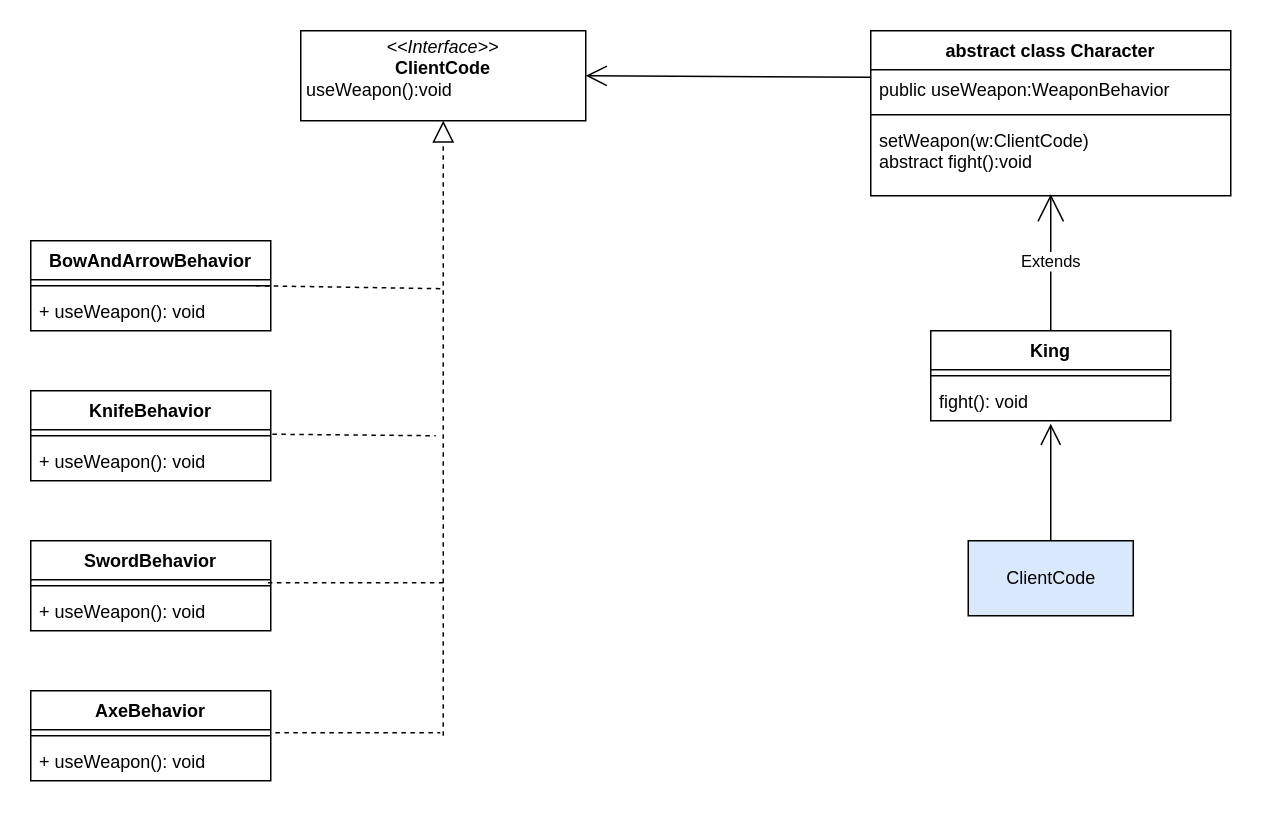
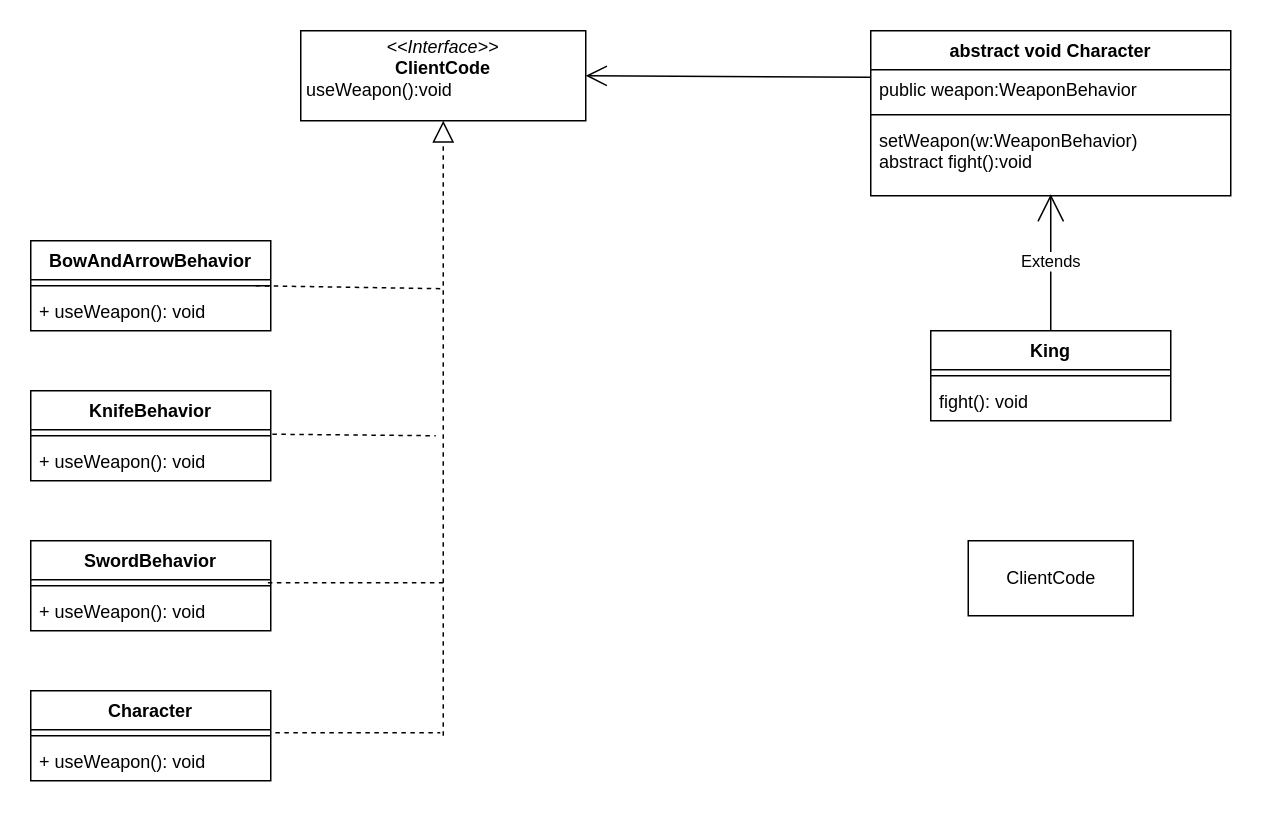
node "abstract class Character": label "abstract class Character" -> "abstract void Character"
node "public useWeapon:WeaponBehavior": label "public useWeapon:WeaponBehavior" -> "public weapon:WeaponBehavior"
node "setWeapon(w:ClientCode) abstract fight():void": label "setWeapon(w:ClientCode) abstract fight():void" -> "setWeapon(w:WeaponBehavior) abstract fight():void"
edge "ClientCode" -> "fight(): void": removed
node "ClientCode": fillcolor #dae8fc -> #ffffff
node "AxeBehavior": label "AxeBehavior" -> "Character"
